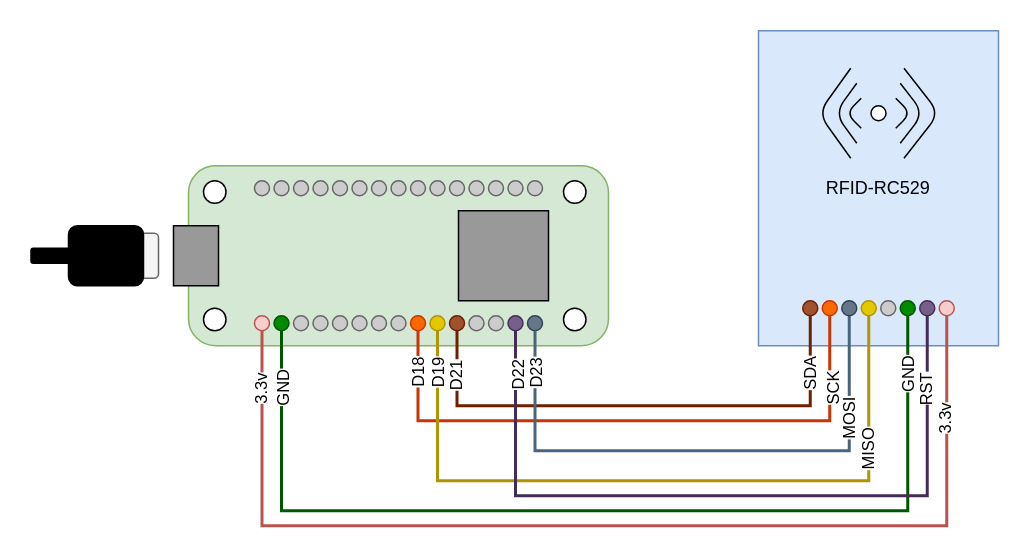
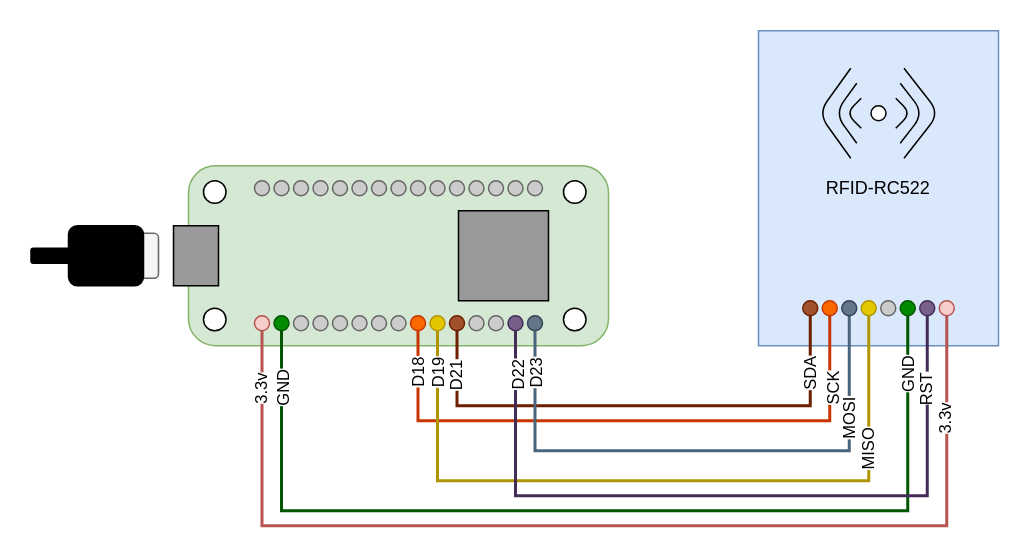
node "RFID-RC529": label "RFID-RC529" -> "RFID-RC522"
